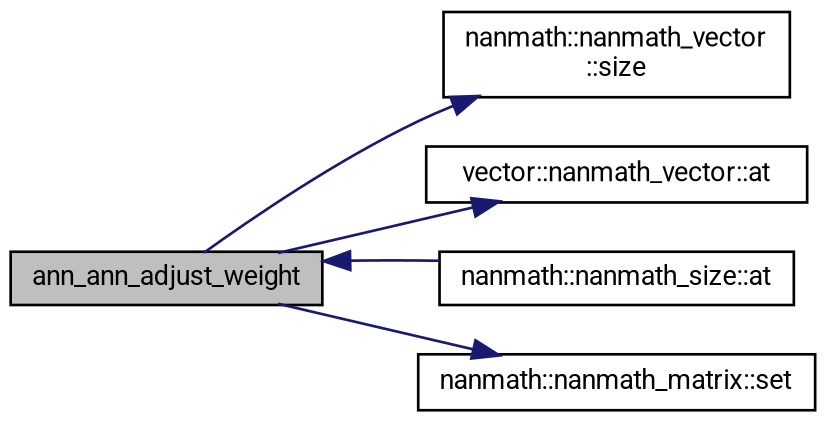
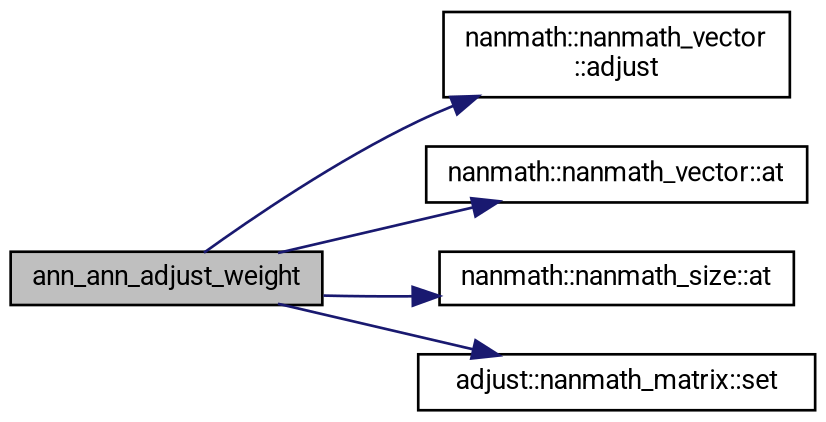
node "nanmath::nanmath_vector ::size": label "nanmath::nanmath_vector ::size" -> "nanmath::nanmath_vector ::adjust"
node "vector::nanmath_vector::at": label "vector::nanmath_vector::at" -> "nanmath::nanmath_vector::at"
edge "nanmath::nanmath_size::at" -> "ann_ann_adjust_weight": reversed
node "nanmath::nanmath_matrix::set": label "nanmath::nanmath_matrix::set" -> "adjust::nanmath_matrix::set"
